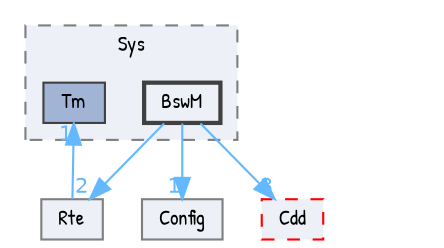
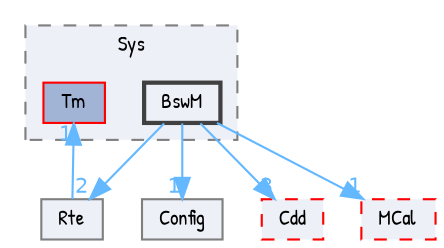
node "Tm": color grey25 -> red
node "MCal": added
